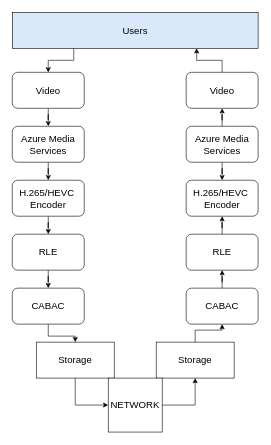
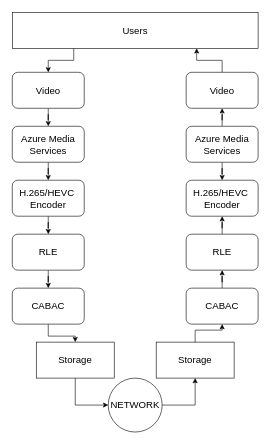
node "Users": fillcolor #dae8fc -> #ffffff
node "NETWORK": shape rectangle -> ellipse
